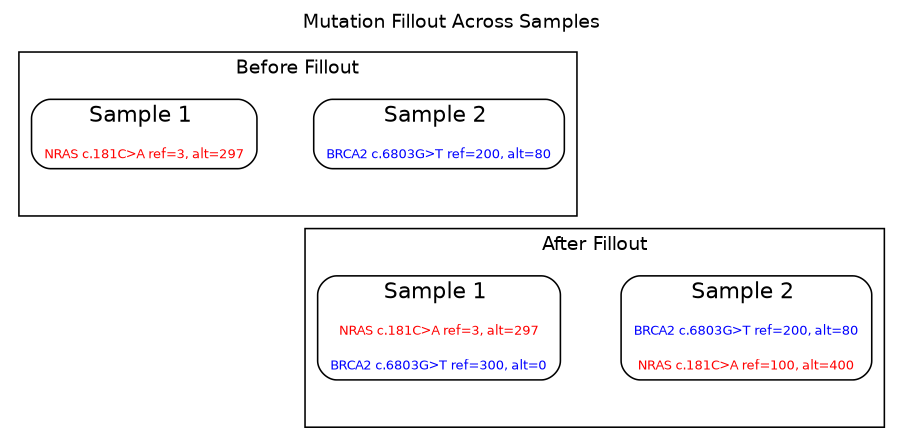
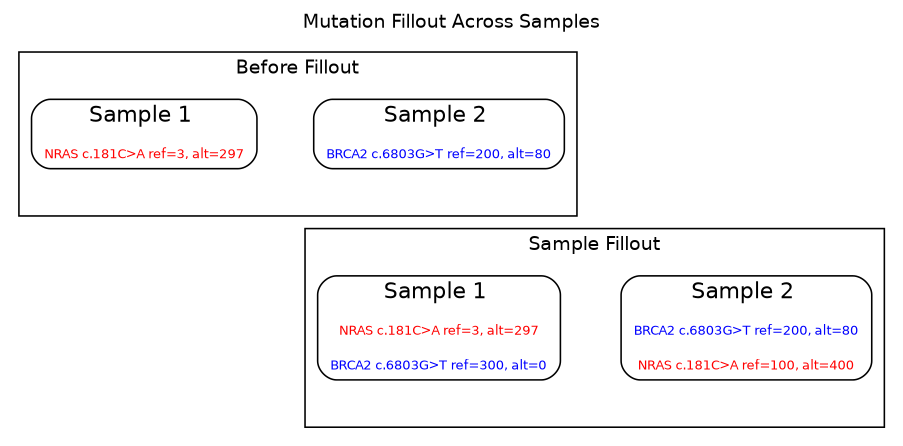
cluster "After Fillout": label "After Fillout" -> "Sample Fillout"
